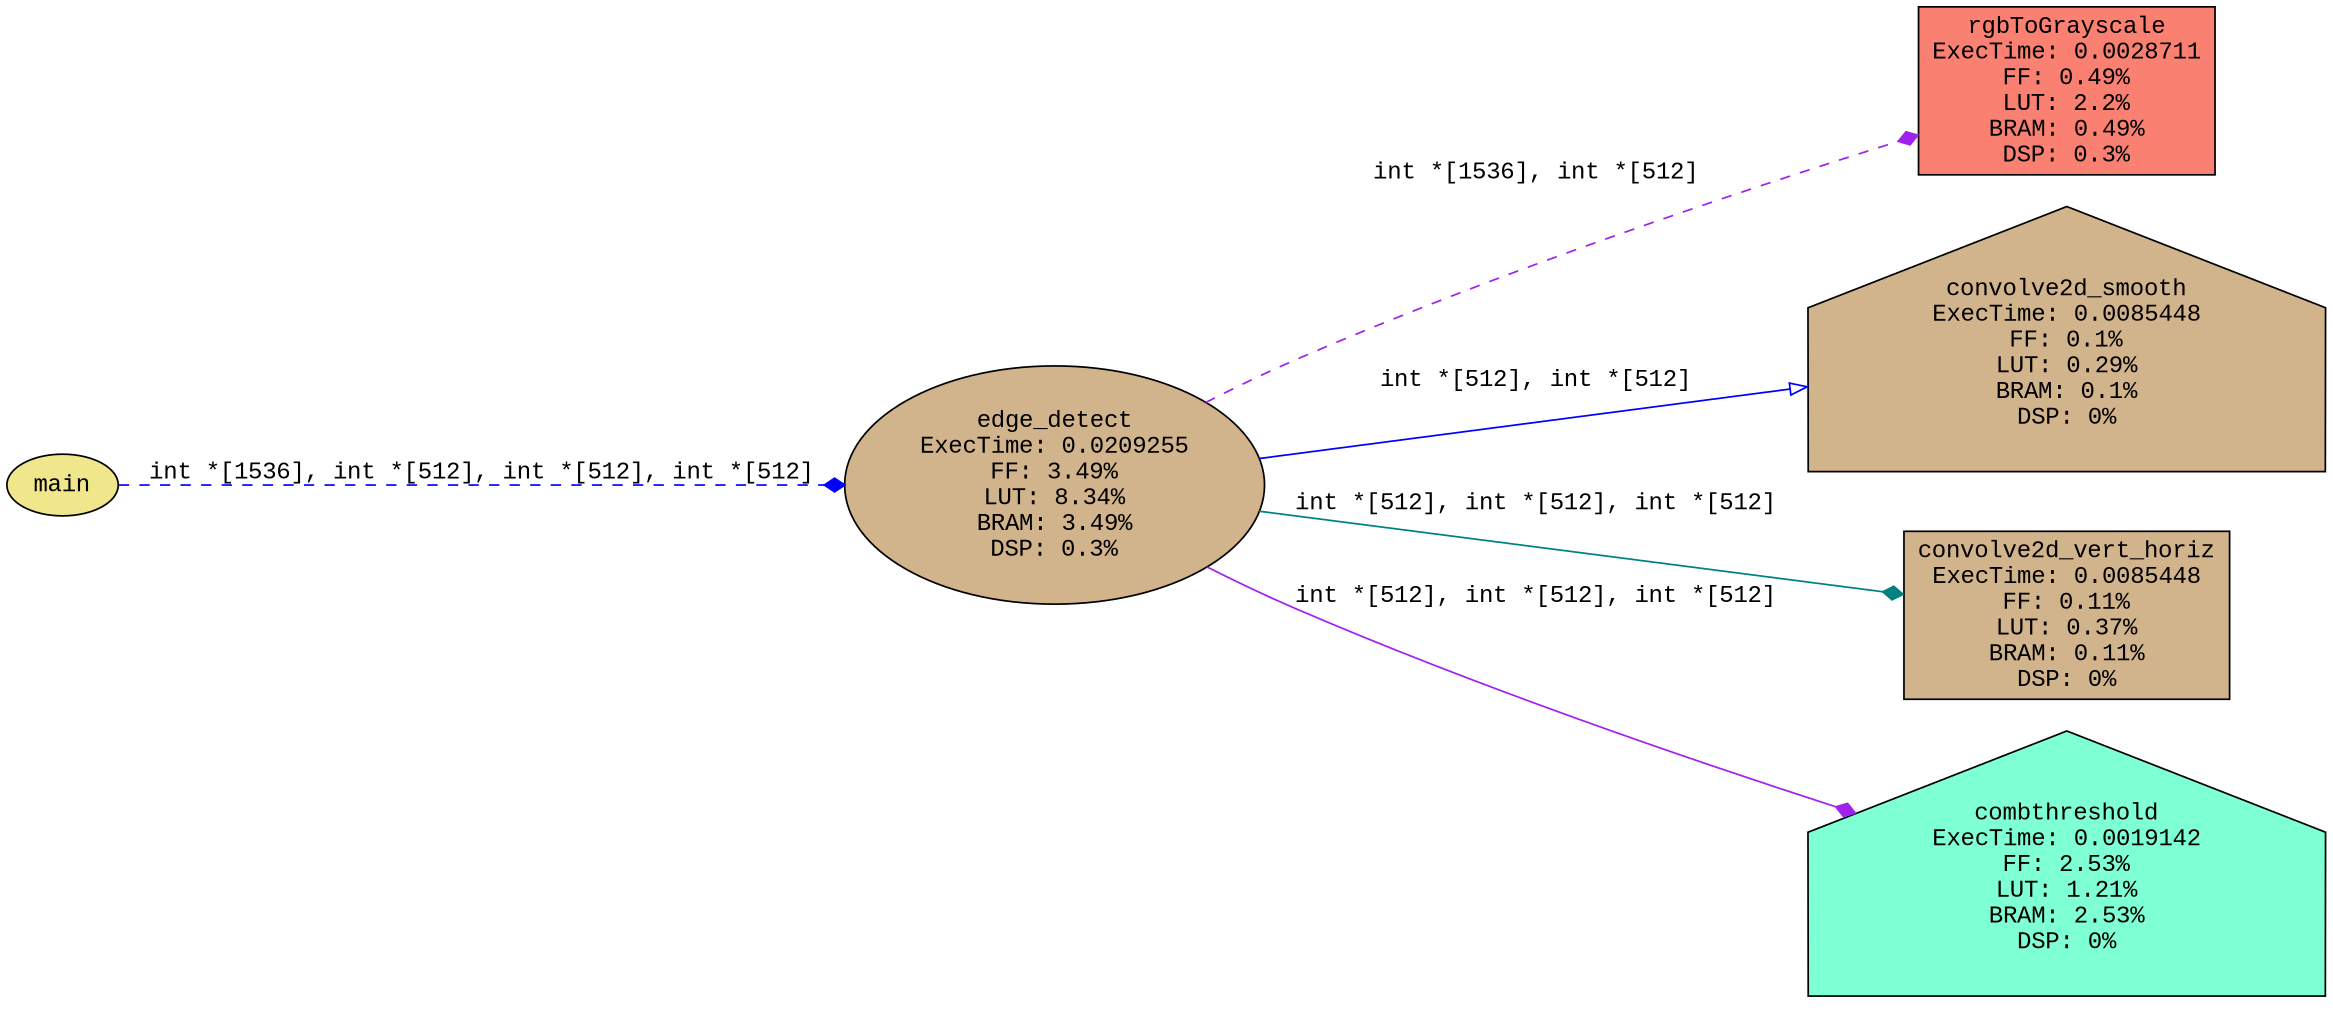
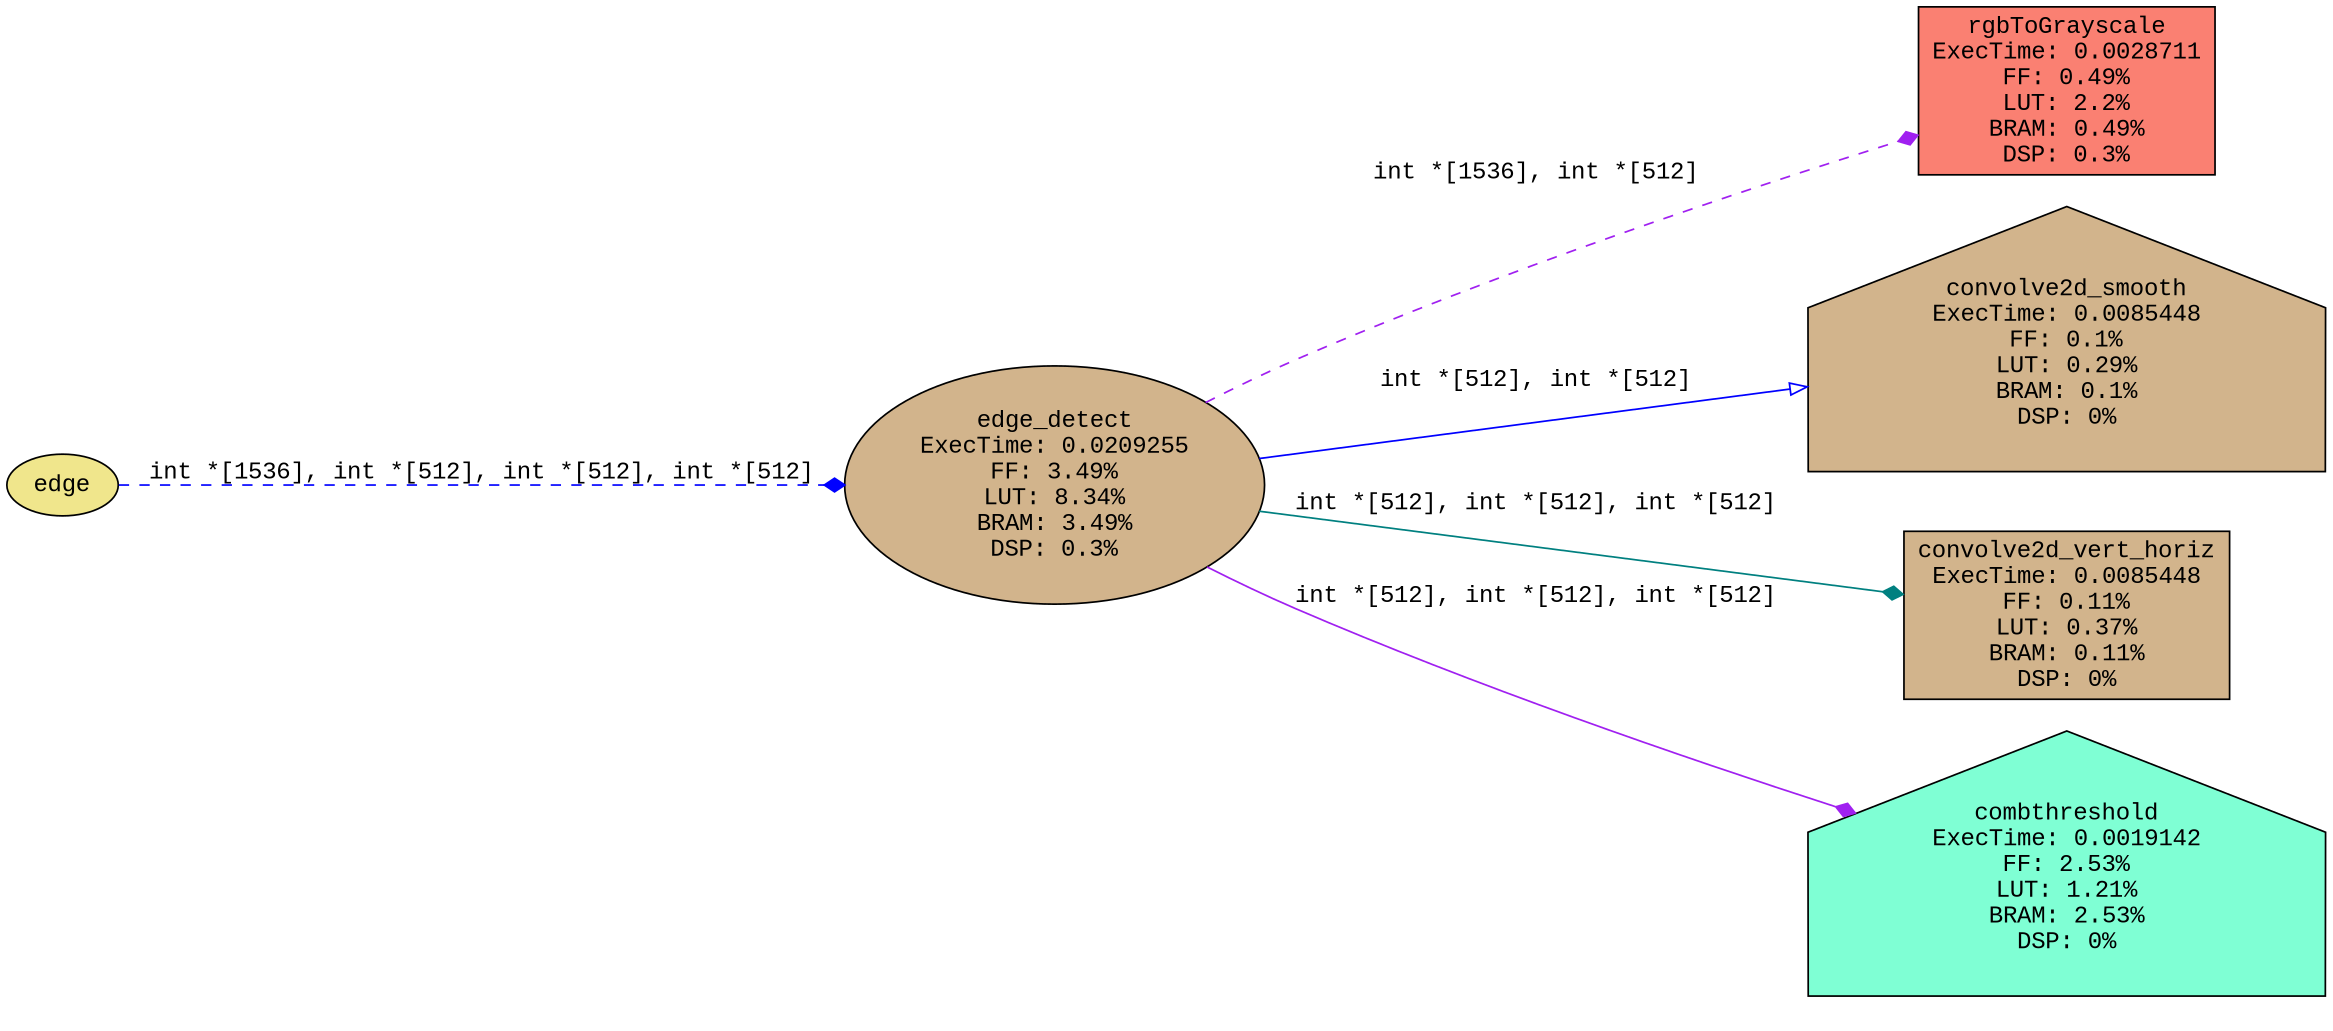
node "main": label "main" -> "edge"
